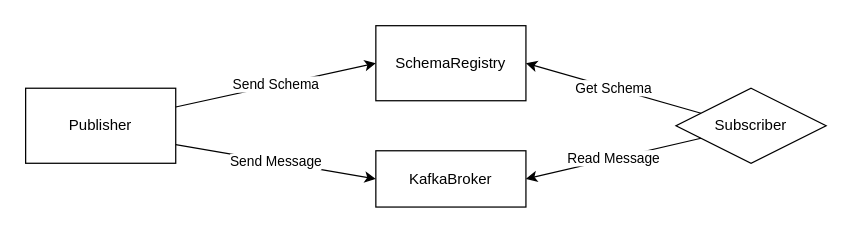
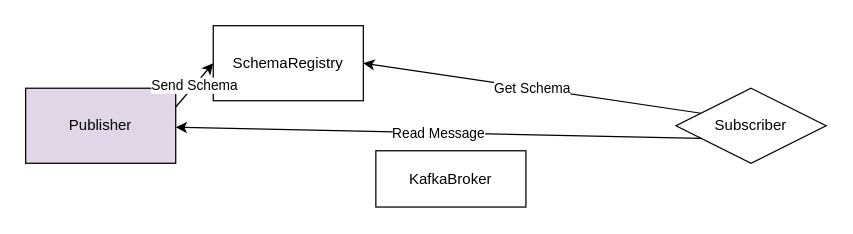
node "SchemaRegistry": moved (451, 63) -> (288, 63)
node "Publisher": fillcolor #ffffff -> #e1d5e7
edge "Publisher" -> "KafkaBroker": removed, label "Send Message"
edge "Subscriber" -> "KafkaBroker": now "Subscriber" -> "Publisher"
